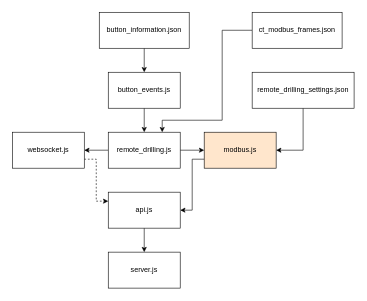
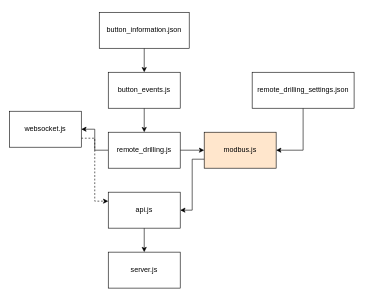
node "ct_modbus_frames.json": removed
edge "ct_modbus_frames.json" -> "remote_drilling.js": removed
node "websocket.js": moved (48, 150) -> (45, 129)
